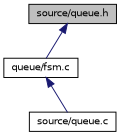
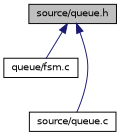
edge "source/queue.c" -> "queue/fsm.c": now "source/queue.c" -> "source/queue.h"
